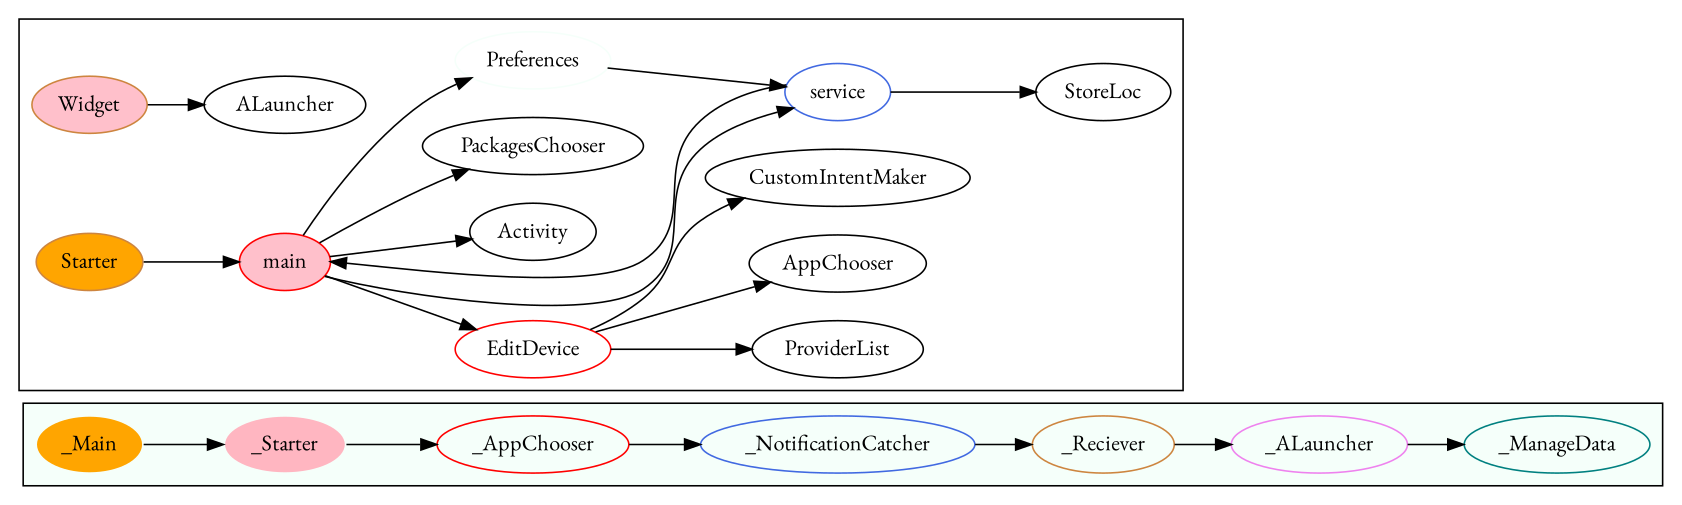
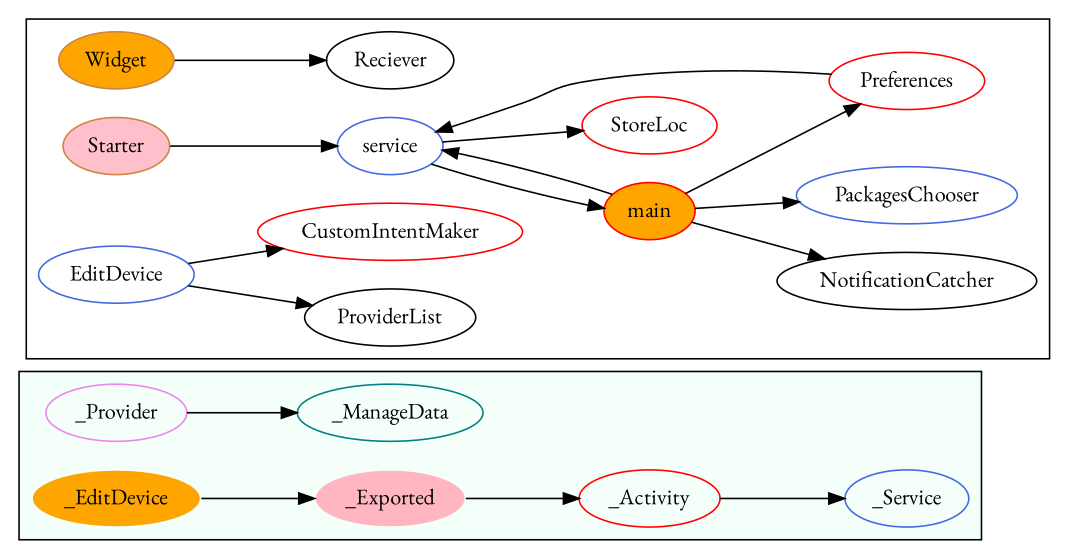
node "Preferences": color mintcream -> red
node "StoreLoc": color black -> red
node "Widget": fillcolor pink -> orange
node "ALauncher": label "ALauncher" -> "Reciever"
node "PackagesChooser": color black -> royalblue
node "CustomIntentMaker": color black -> red
node "Activity": label "Activity" -> "NotificationCatcher"
node "Starter": fillcolor orange -> pink
edge "Starter" -> "main": now "Starter" -> "service"
node "main": fillcolor pink -> orange
node "AppChooser": removed
edge "main" -> "EditDevice": removed
node "EditDevice": color red -> royalblue
node "_Main": label "_Main" -> "_EditDevice"
node "_Starter": label "_Starter" -> "_Exported"
node "_AppChooser": label "_AppChooser" -> "_Activity"
node "_NotificationCatcher": label "_NotificationCatcher" -> "_Service"
node "_Reciever": removed
node "_ALauncher": label "_ALauncher" -> "_Provider"
